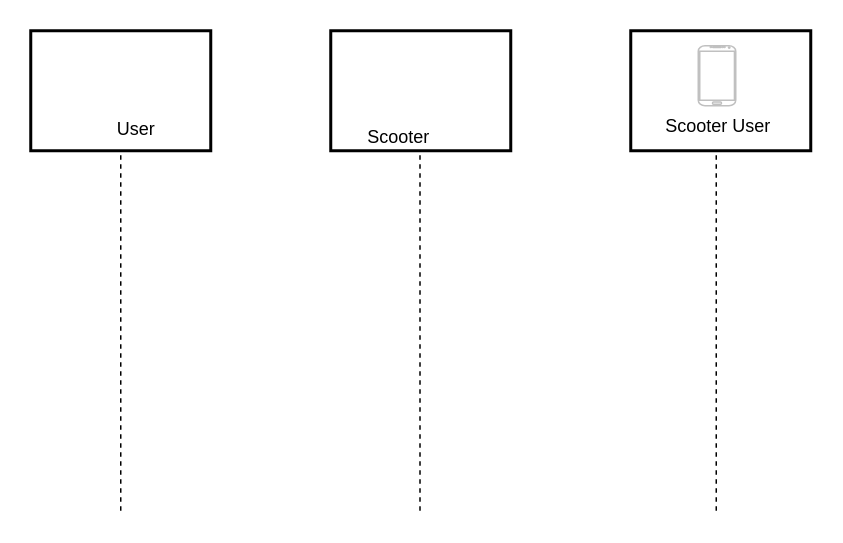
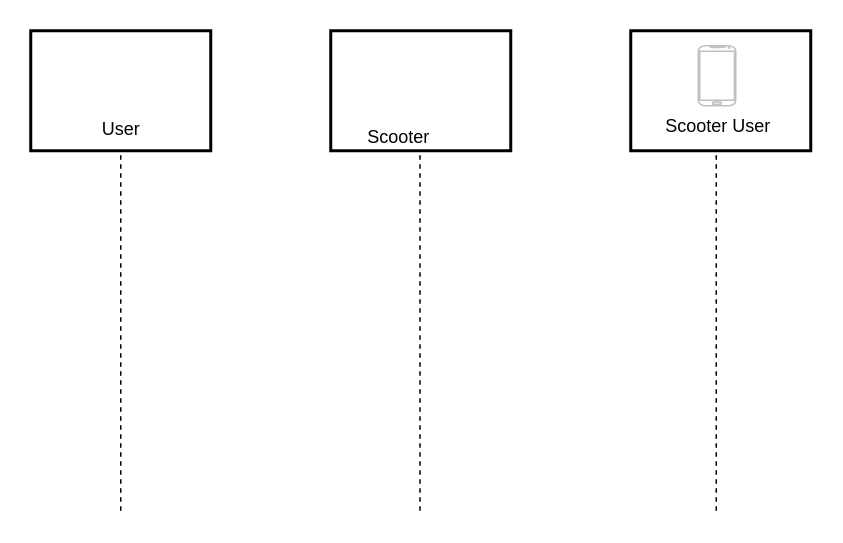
node "User": moved (136, 79) -> (121, 79)
